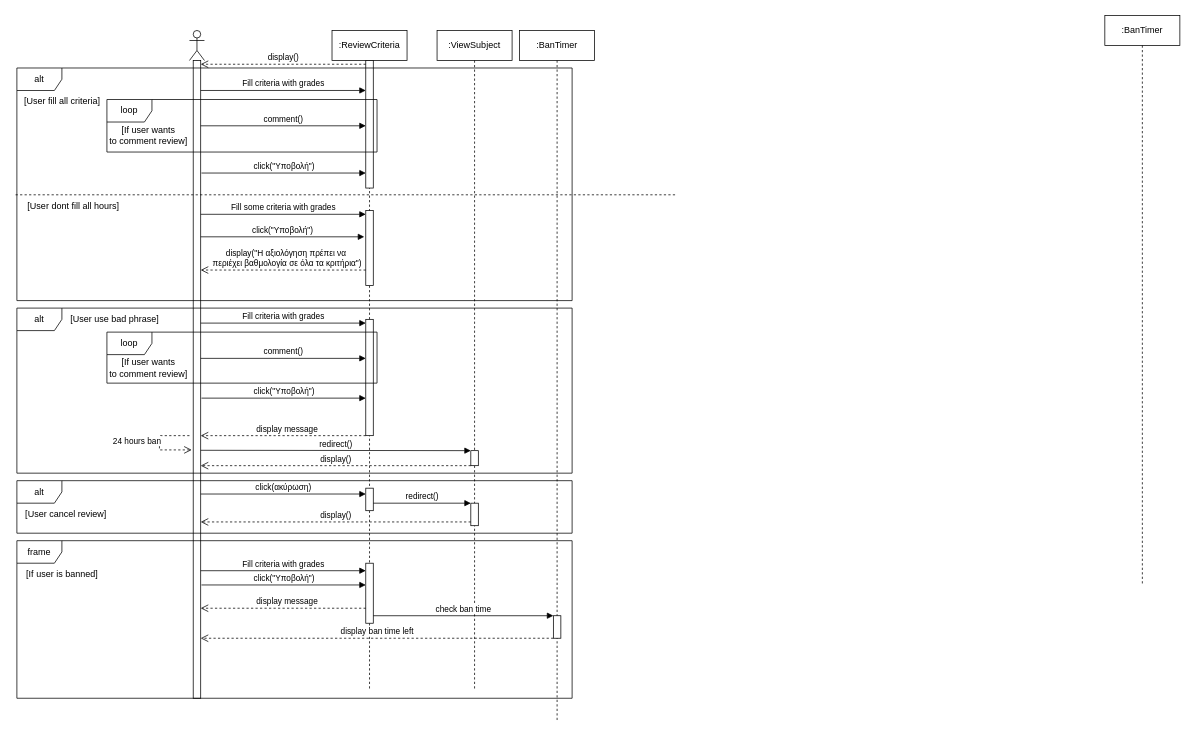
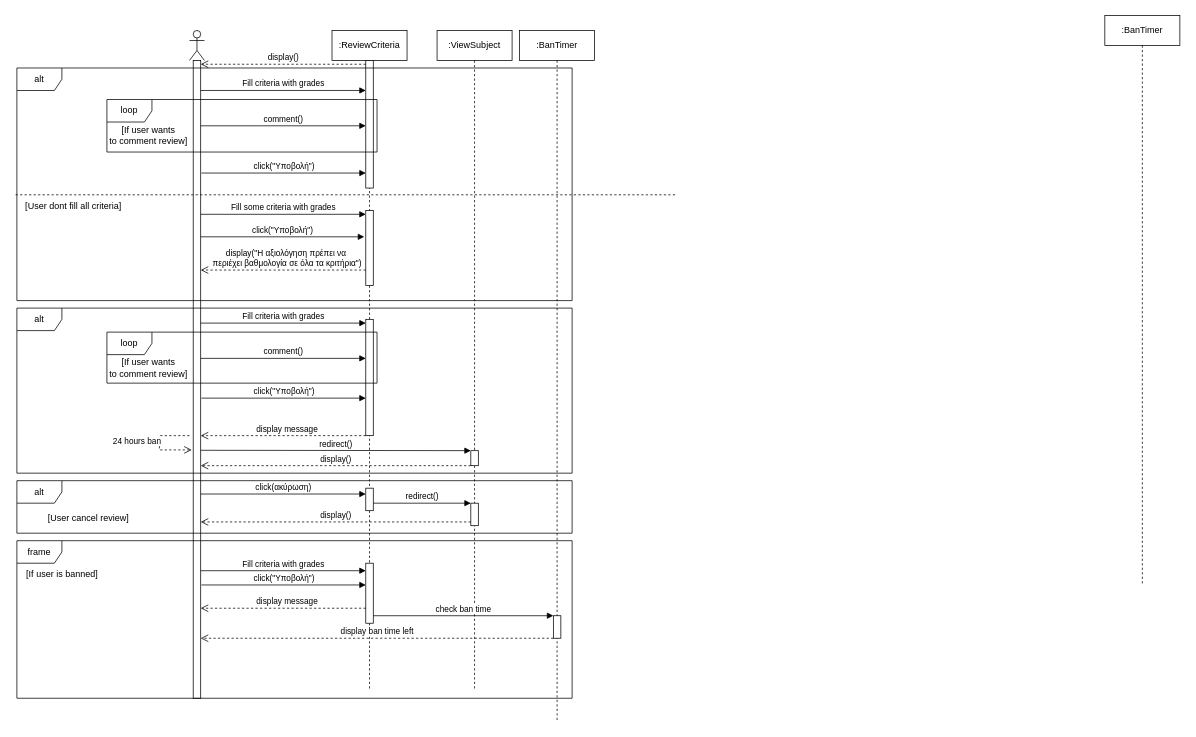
node "[User fill all criteria]": removed
node "[User dont fill all hours]": label "[User dont fill all hours]" -> "[User dont fill all criteria]"
node "[User use bad phrase]": removed
node "[User cancel review]": moved (66, 514) -> (88, 518)
